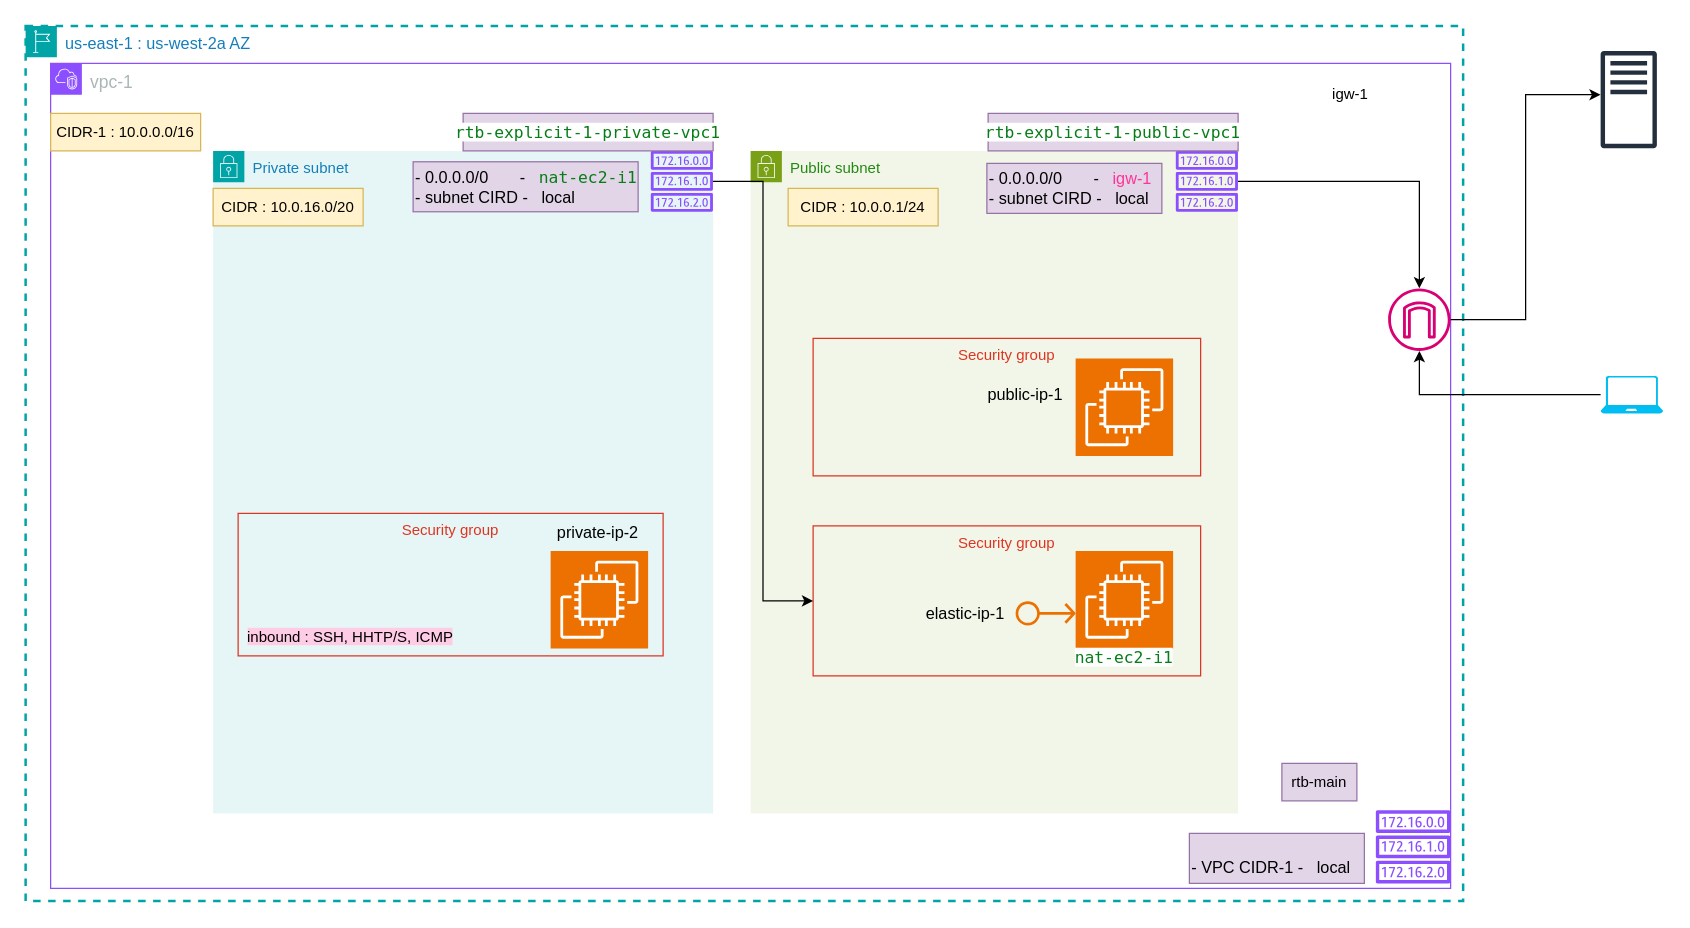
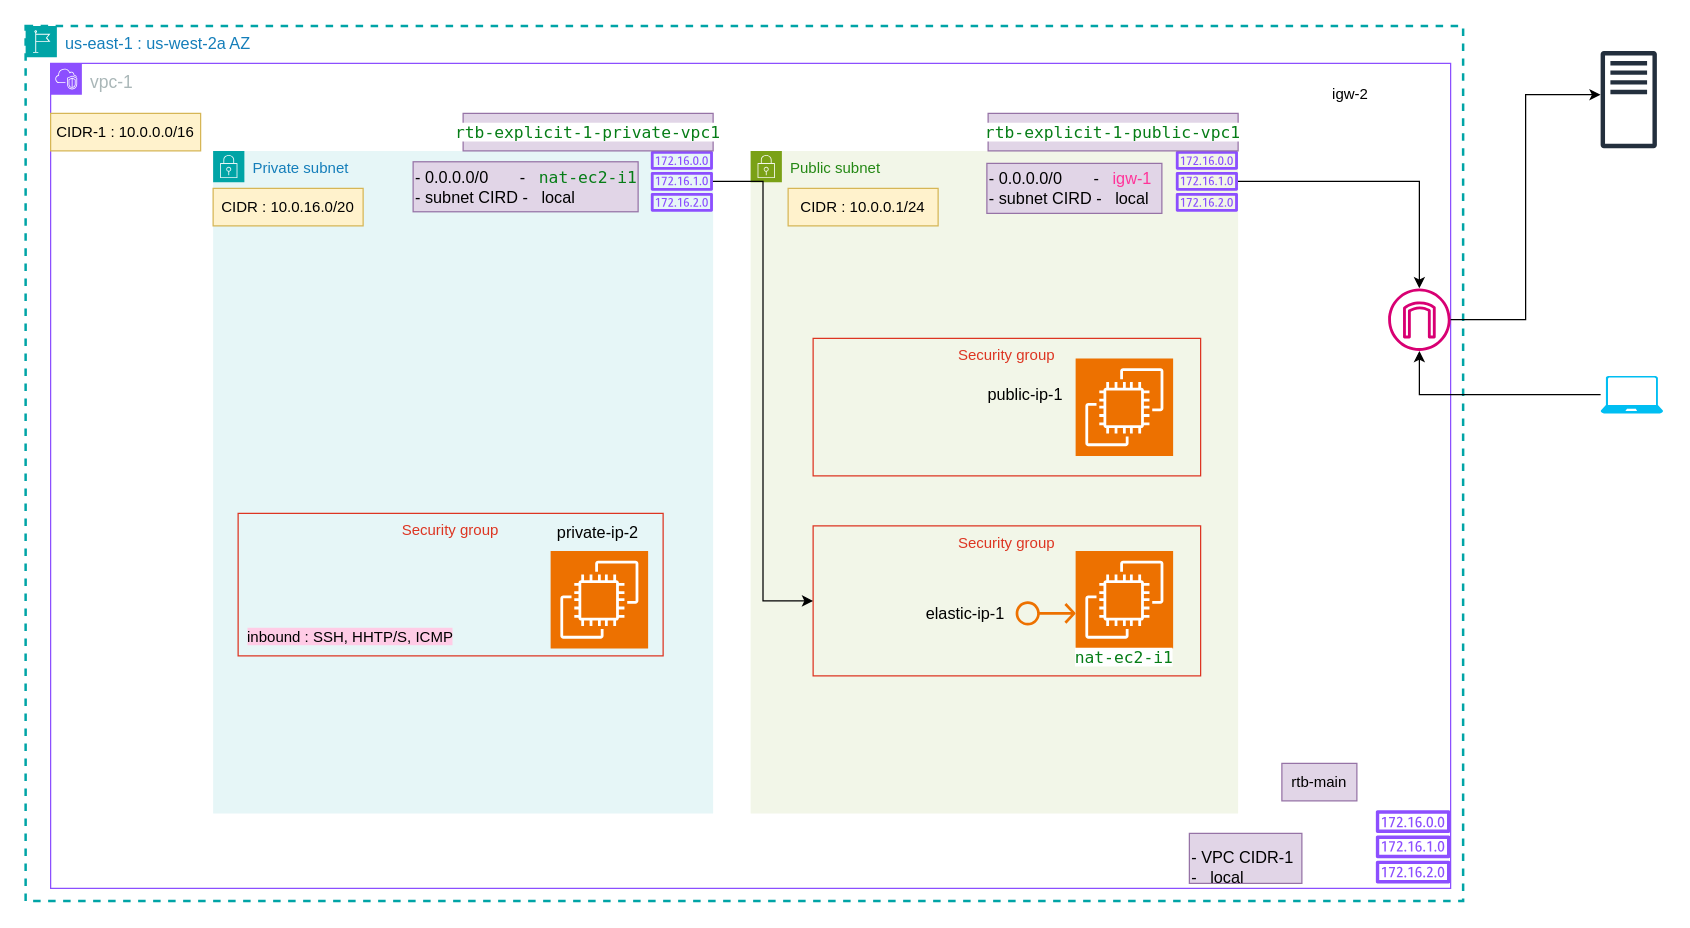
node "igw-1": label "igw-1" -> "igw-2"
node "- VPC CIDR-1 - local": size 175x50 -> 113x50
